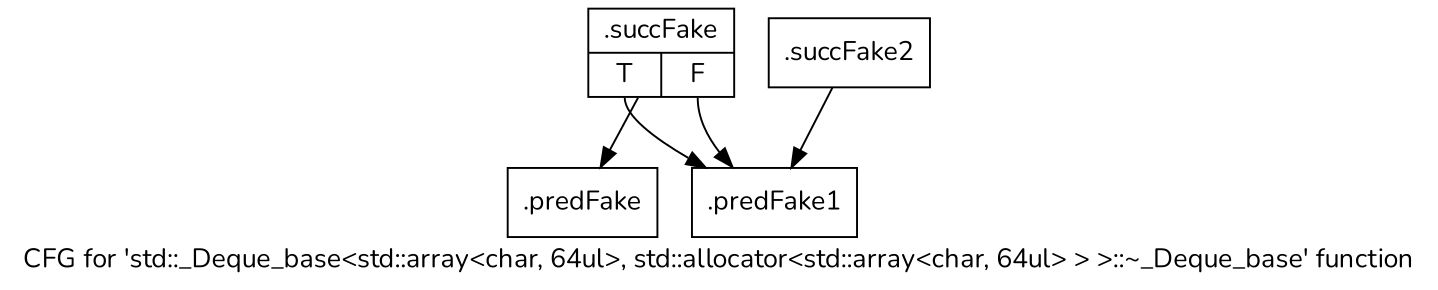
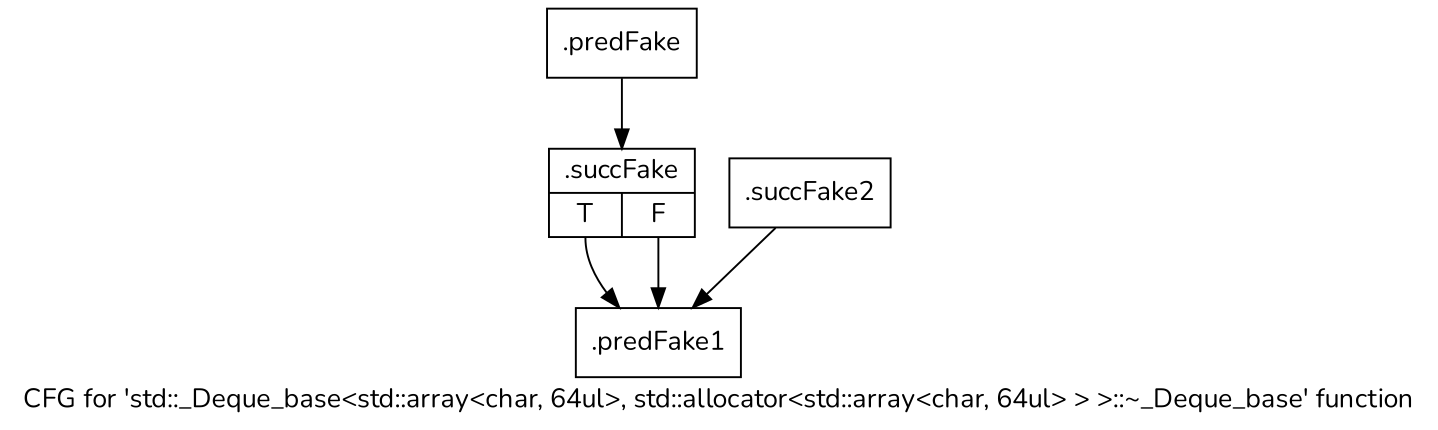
edge ".succFake" -> ".predFake": reversed
